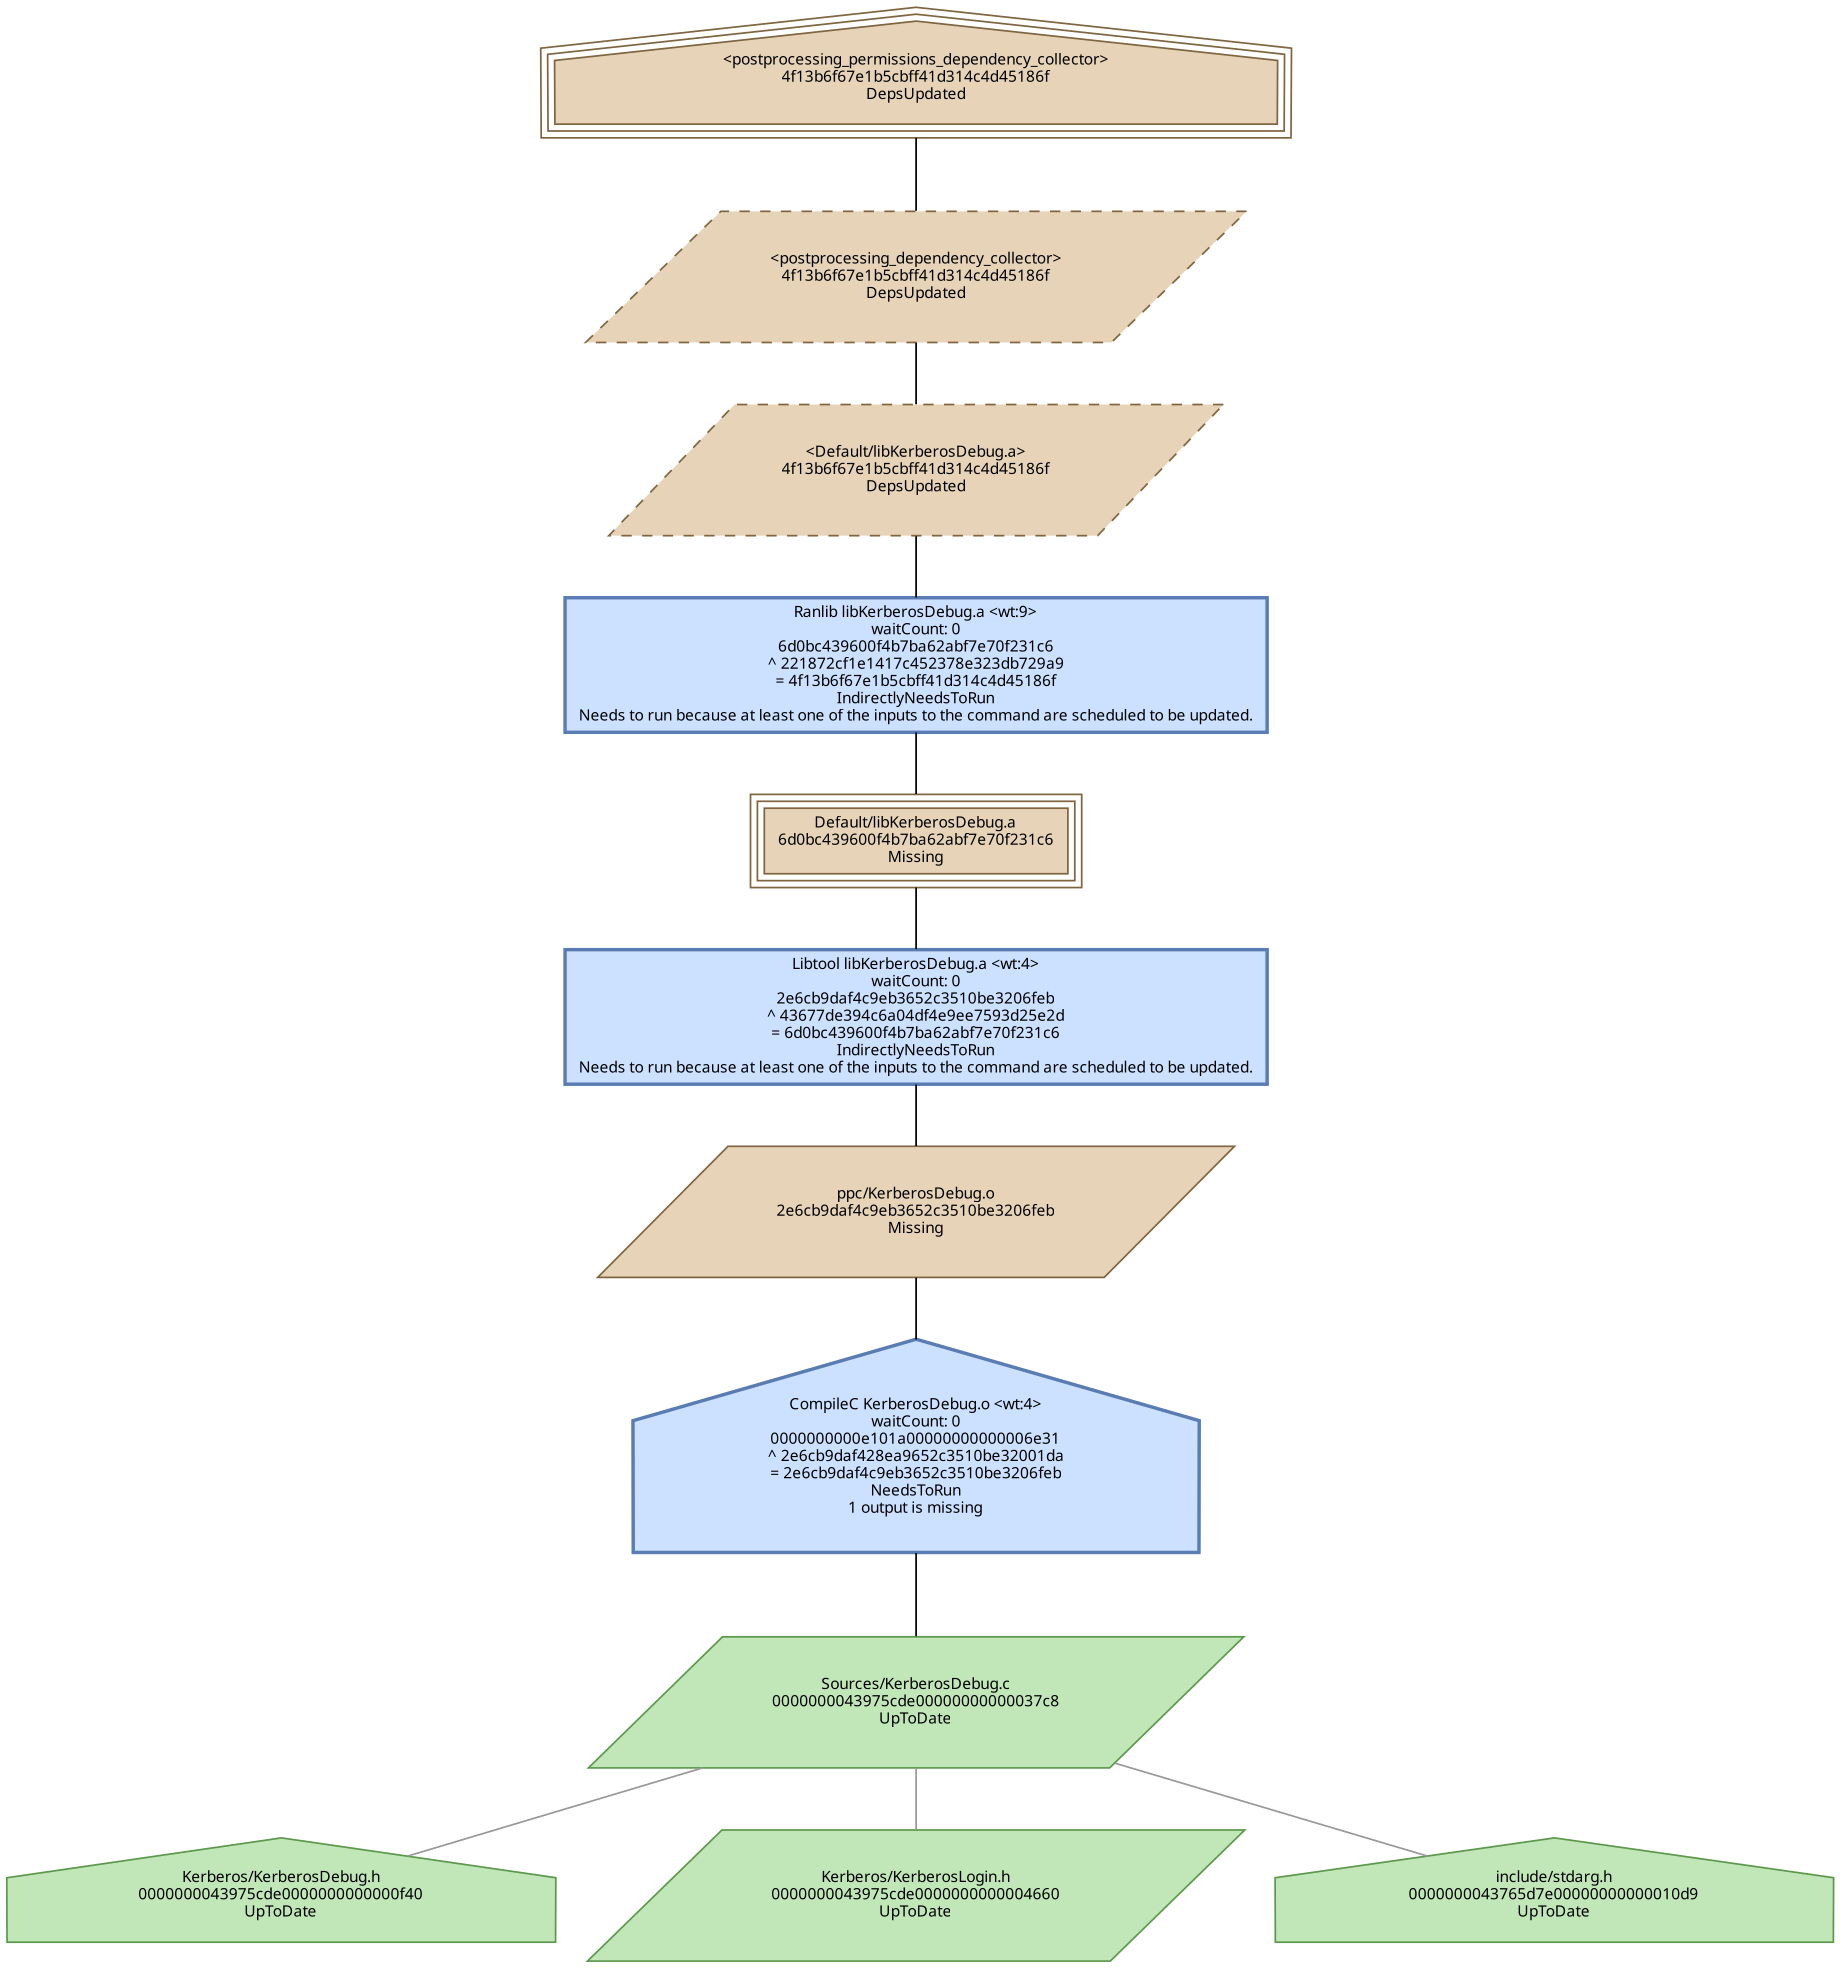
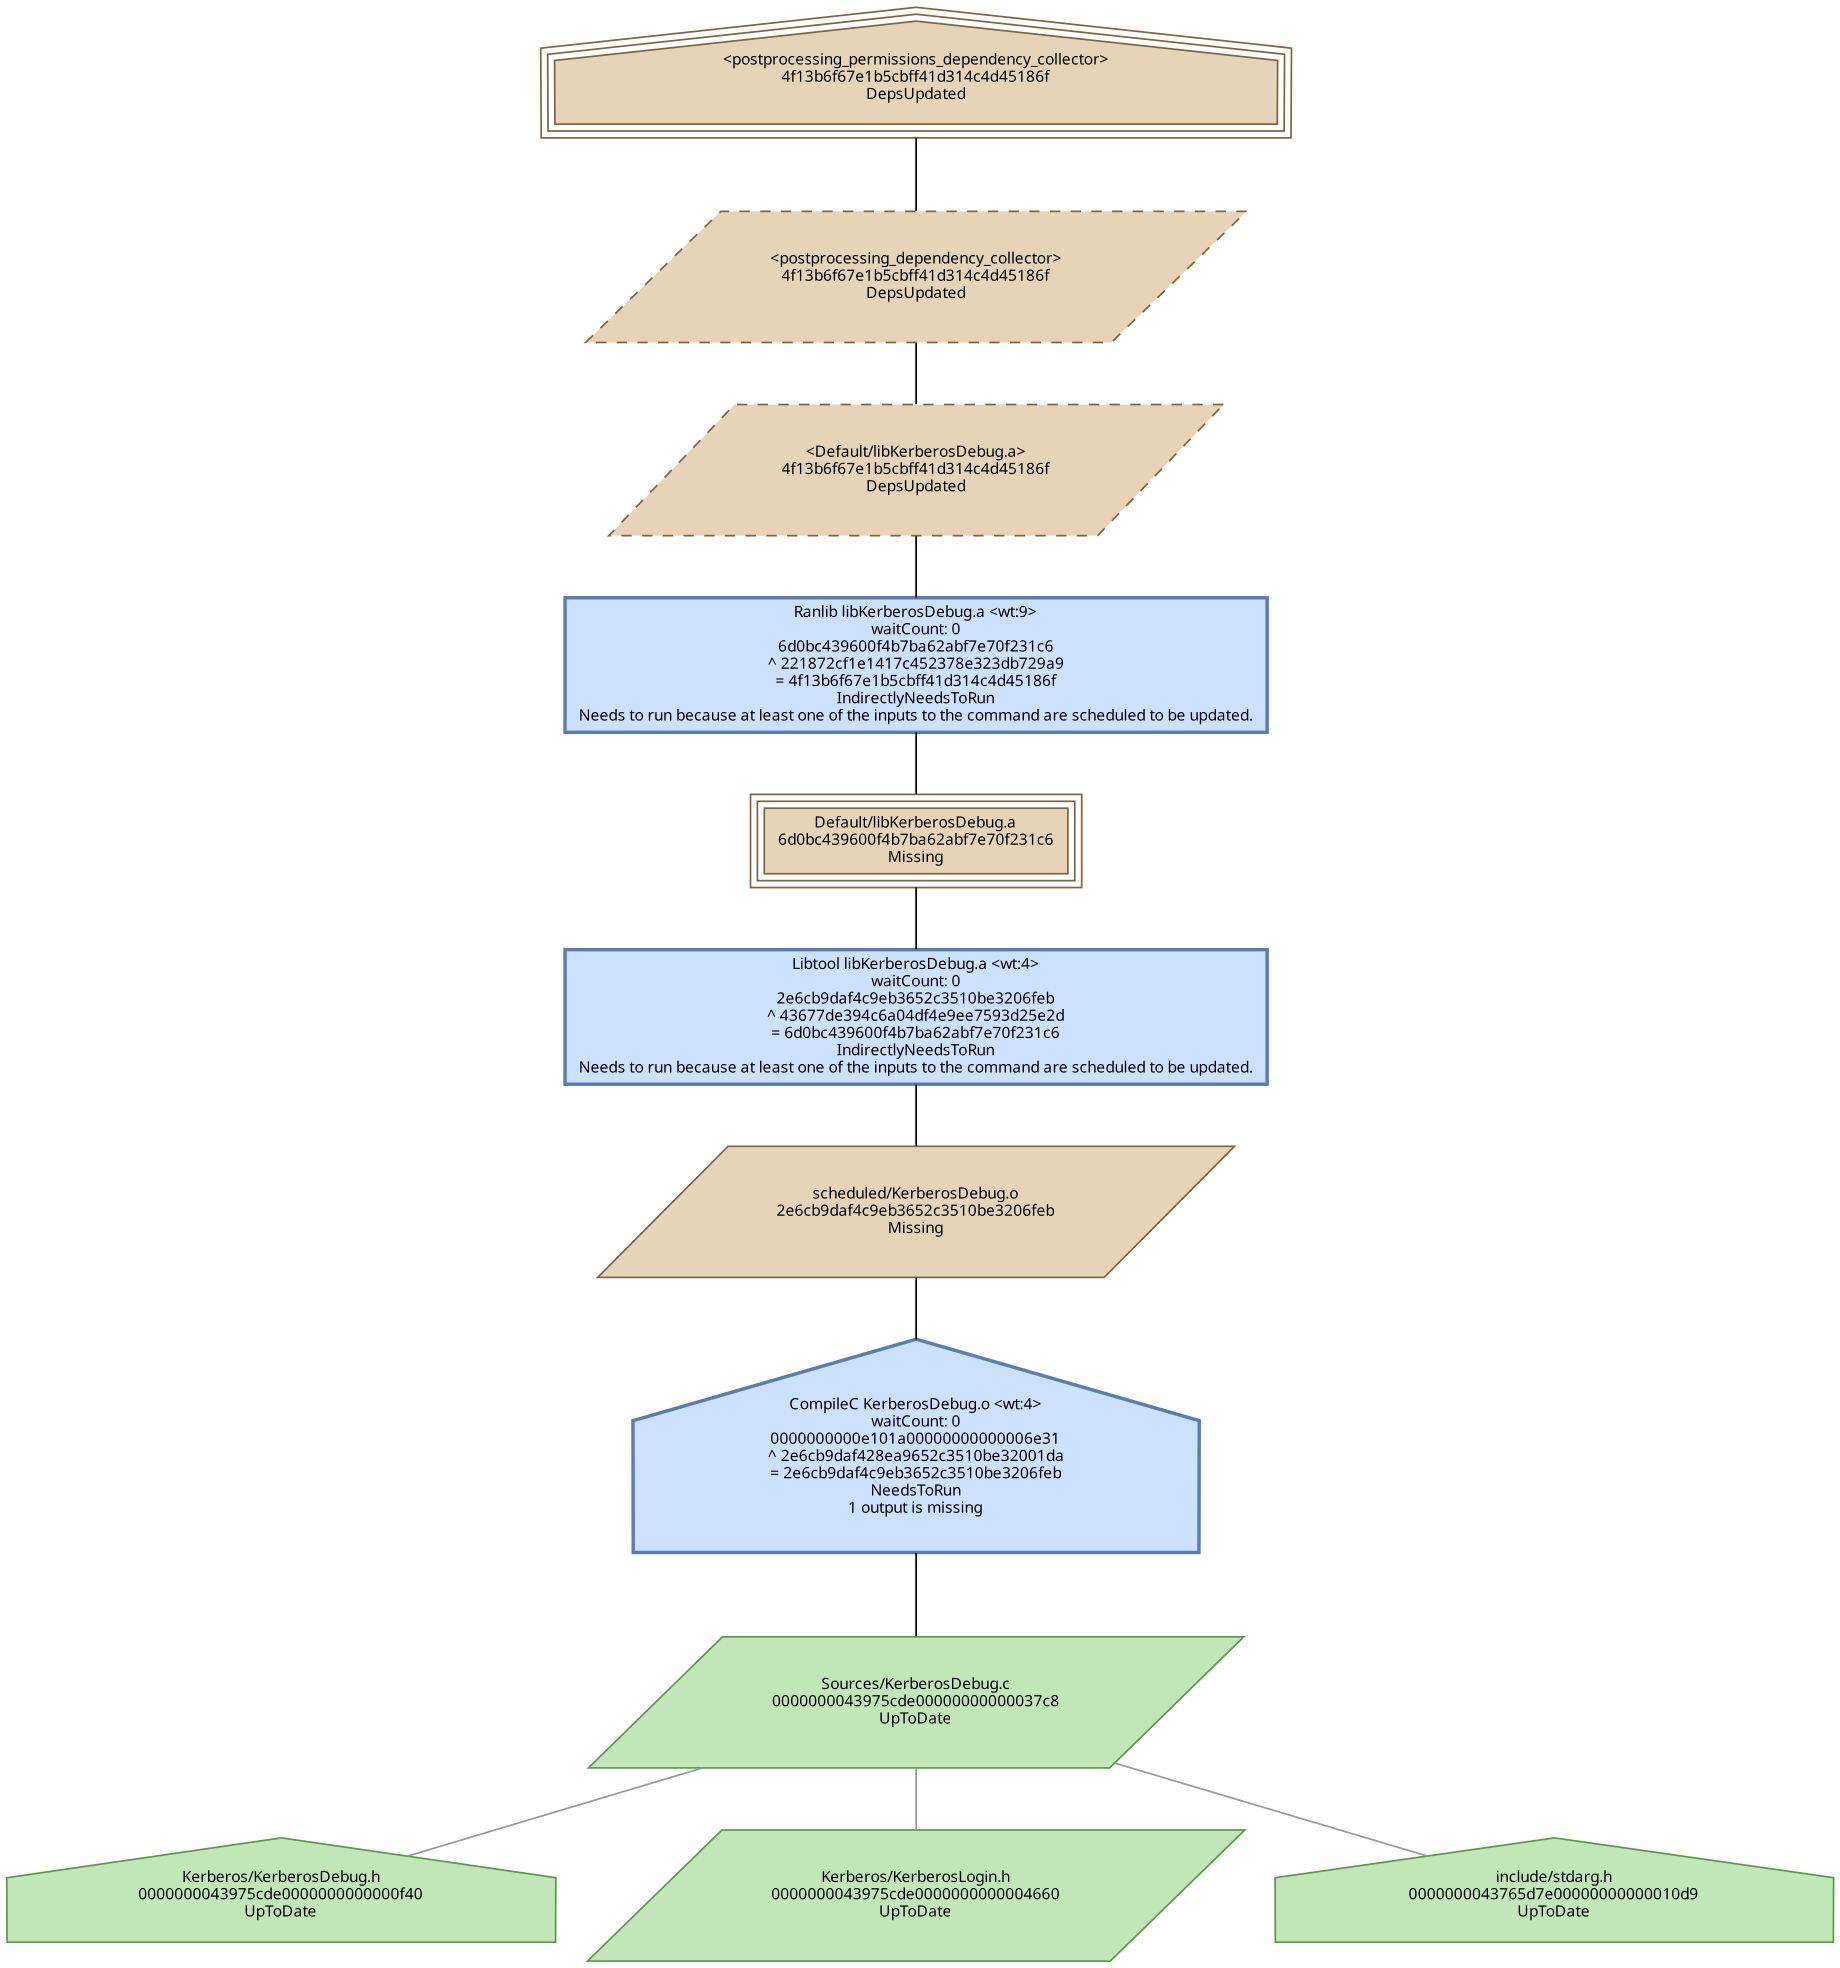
node "ppc/KerberosDebug.o 2e6cb9daf4c9eb3652c3510be3206feb Missing": label "ppc/KerberosDebug.o 2e6cb9daf4c9eb3652c3510be3206feb Missing" -> "scheduled/KerberosDebug.o 2e6cb9daf4c9eb3652c3510be3206feb Missing"
